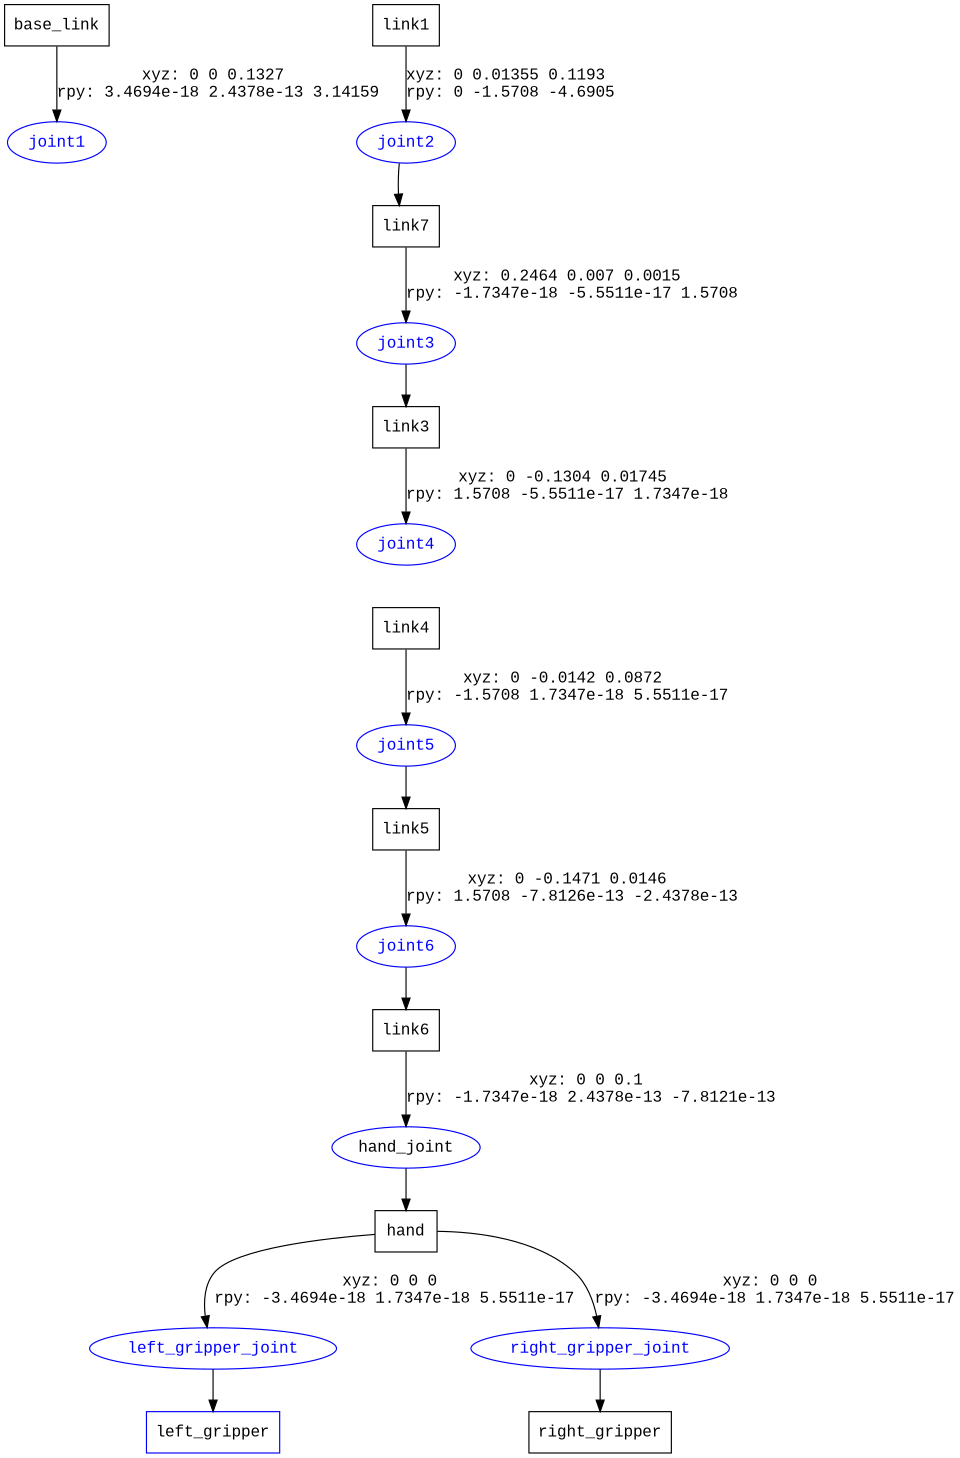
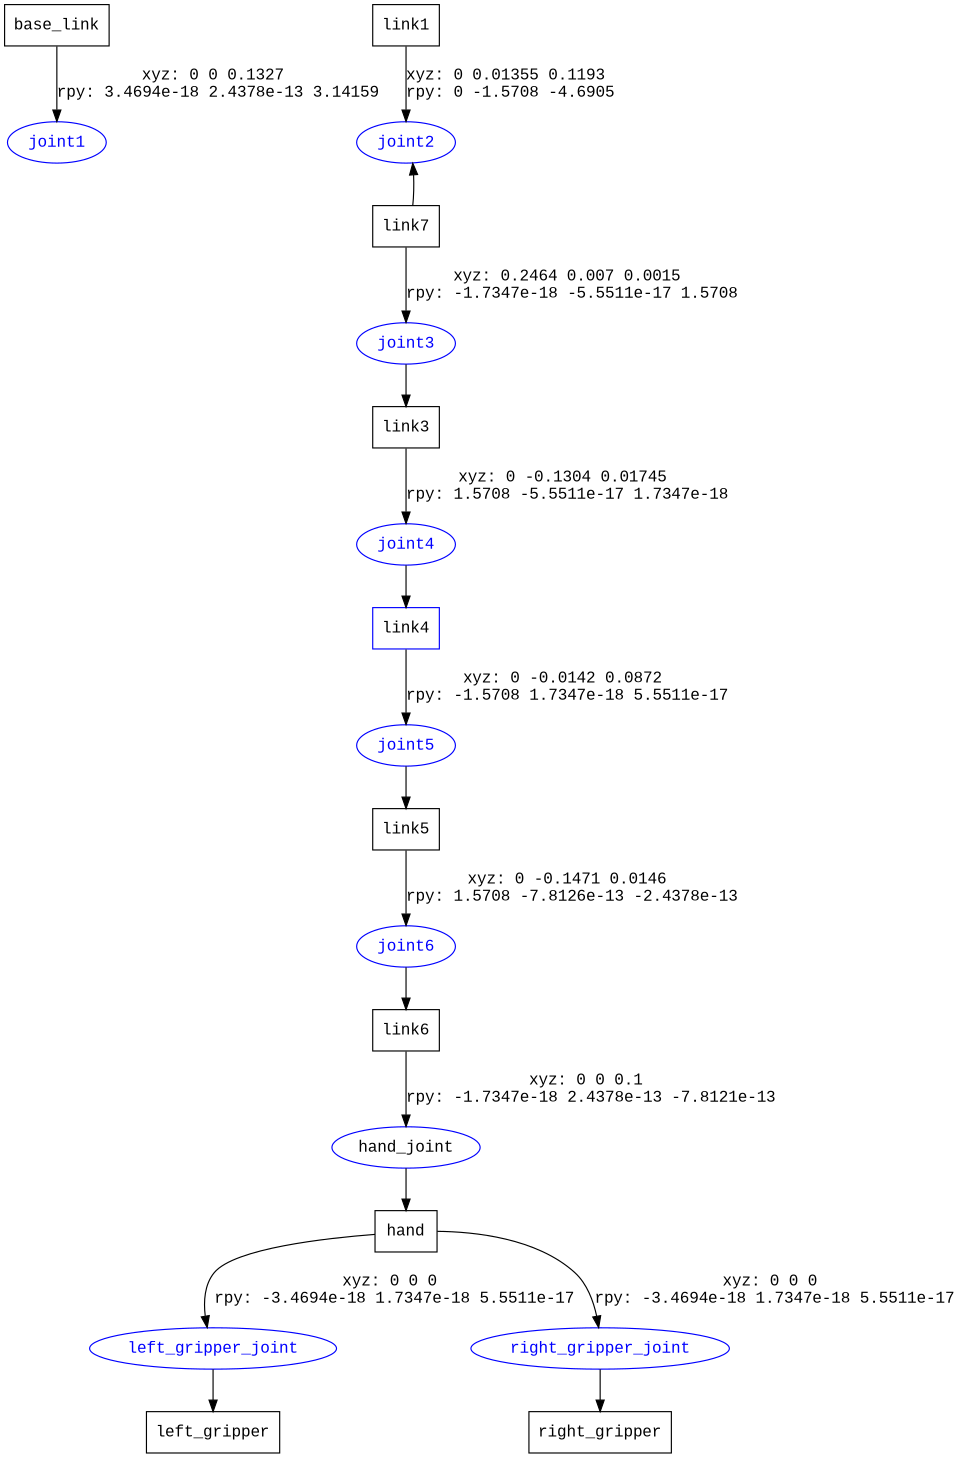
edge "joint2" -> "link7": reversed
edge "joint4" -> "link4": added
node "link4": color black -> blue
node "left_gripper": color blue -> black
